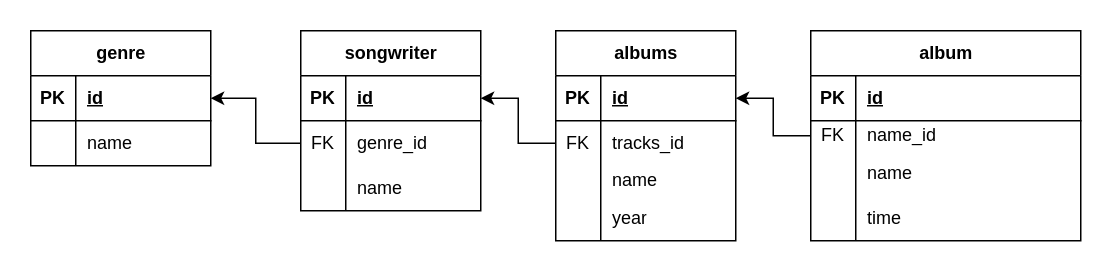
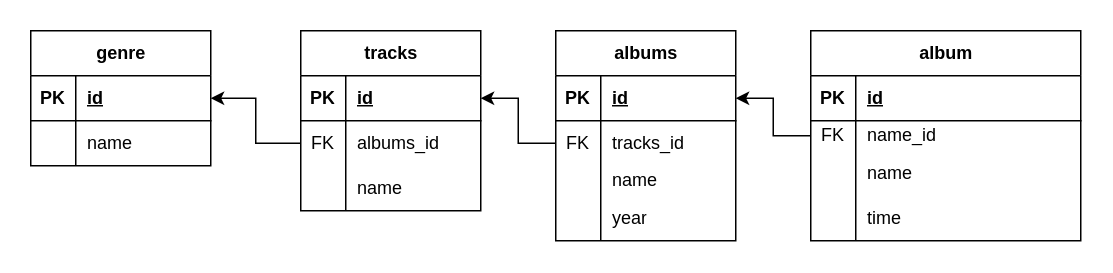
node "songwriter": label "songwriter" -> "tracks"
node "genre_id": label "genre_id" -> "albums_id"
